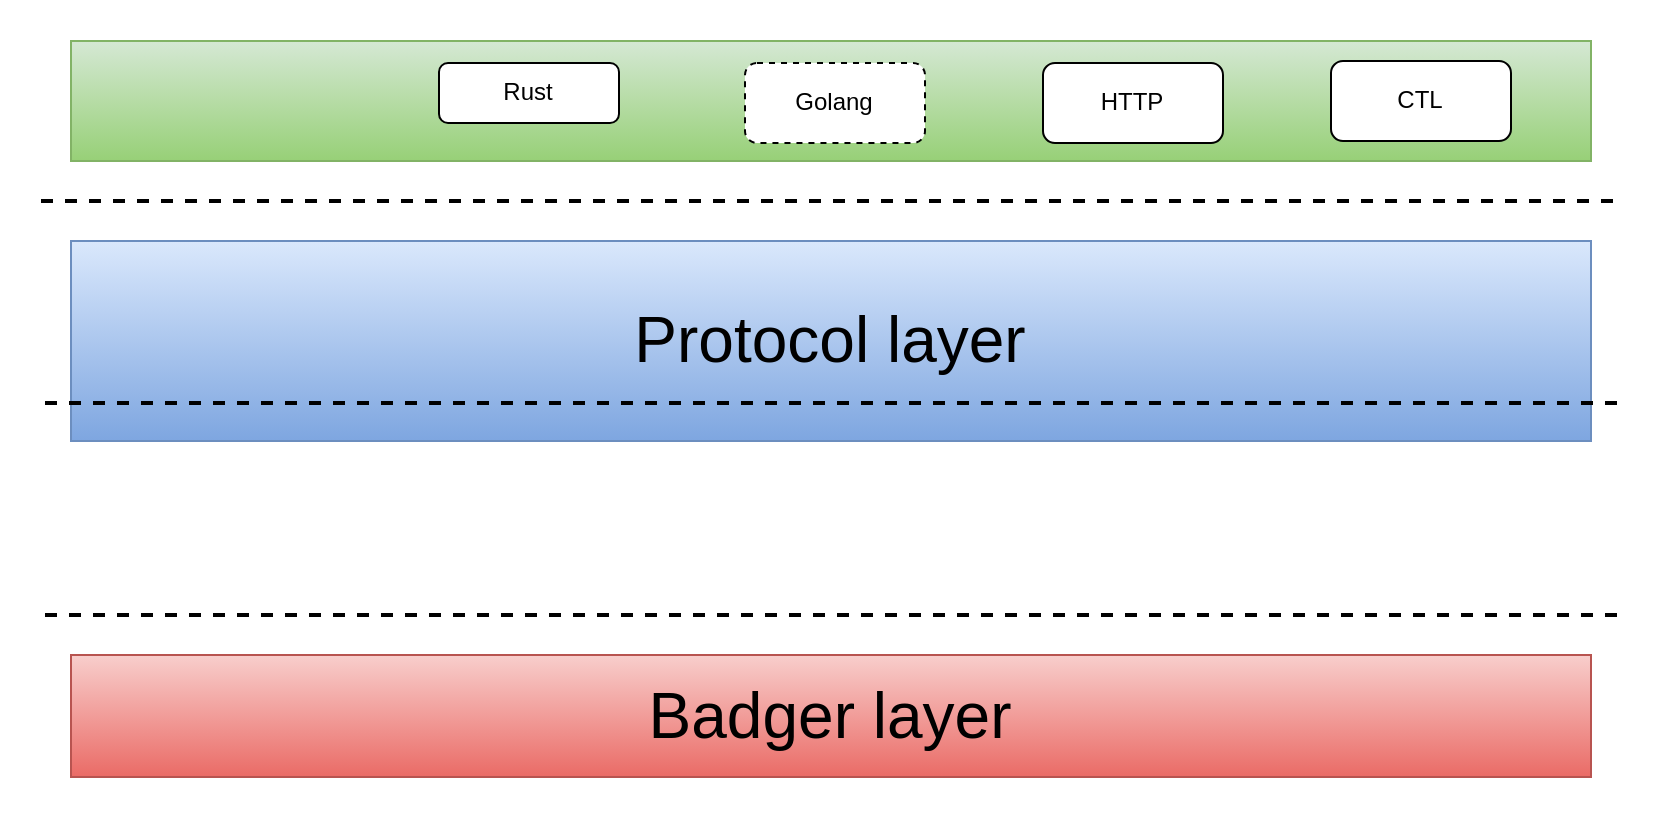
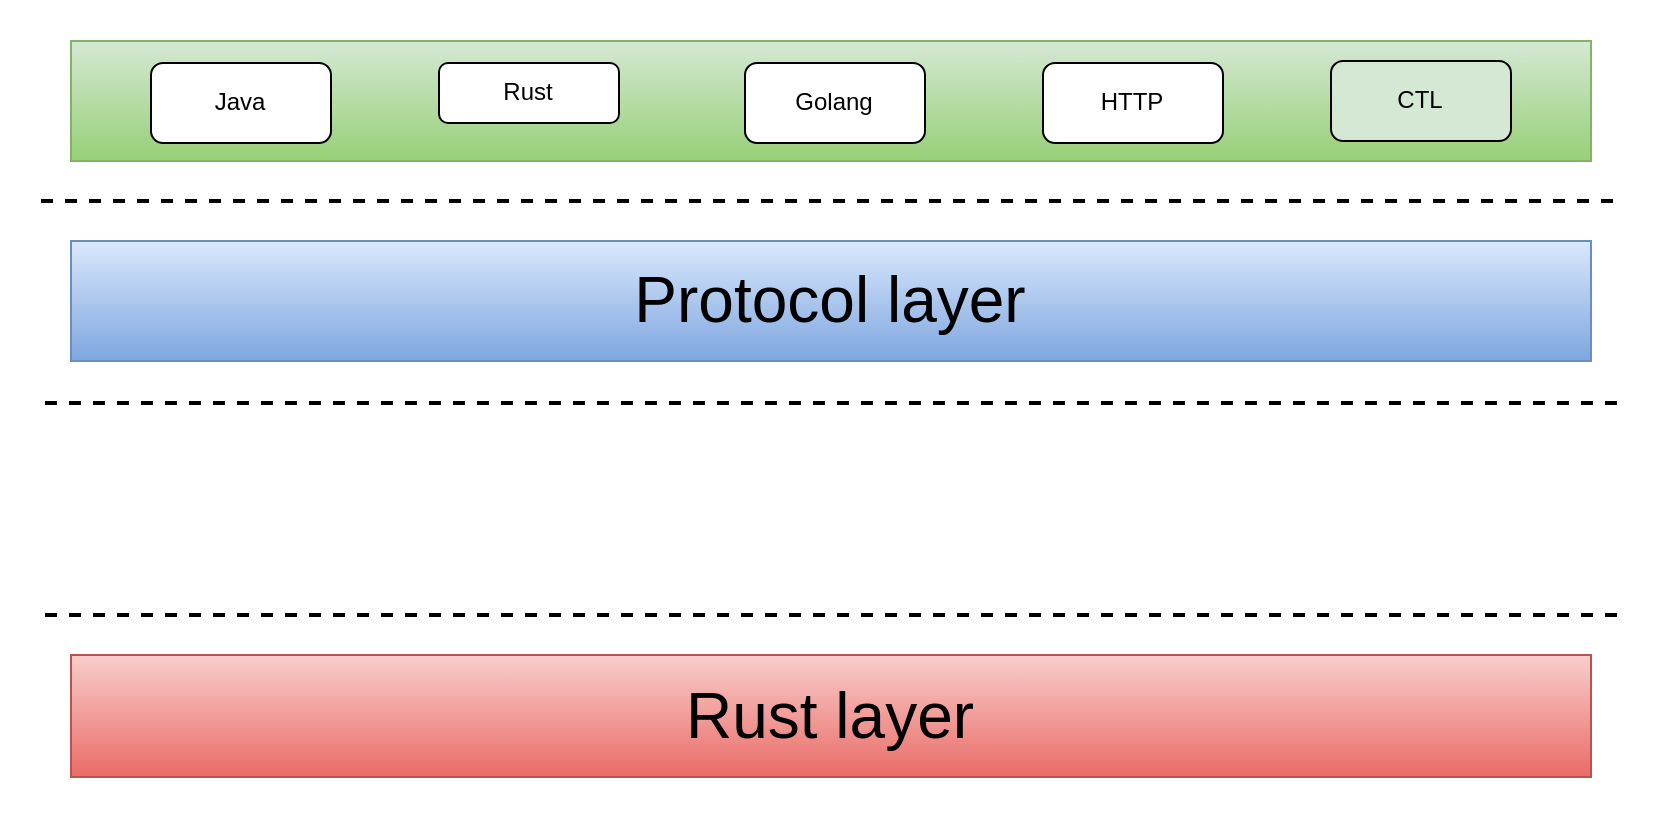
node "CTL": fillcolor #ffffff -> #d5e8d4
node "Java": added
node "Golang": style dashed -> solid
node "Protocol layer": size 1520x200 -> 1520x120
node "Badger layer": label "Badger layer" -> "Rust layer"
